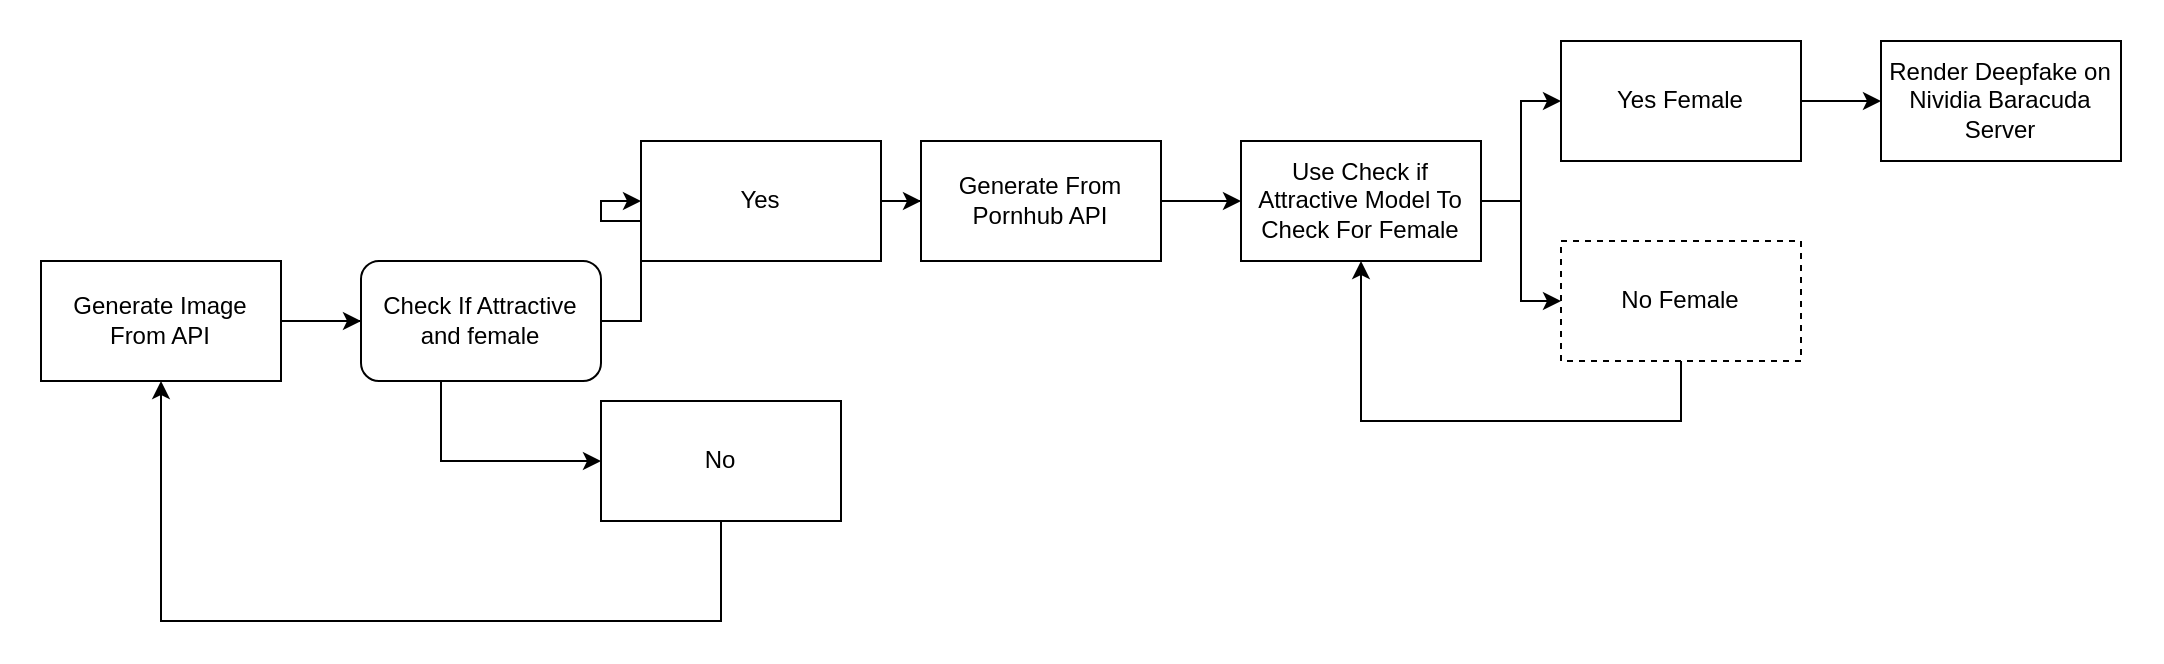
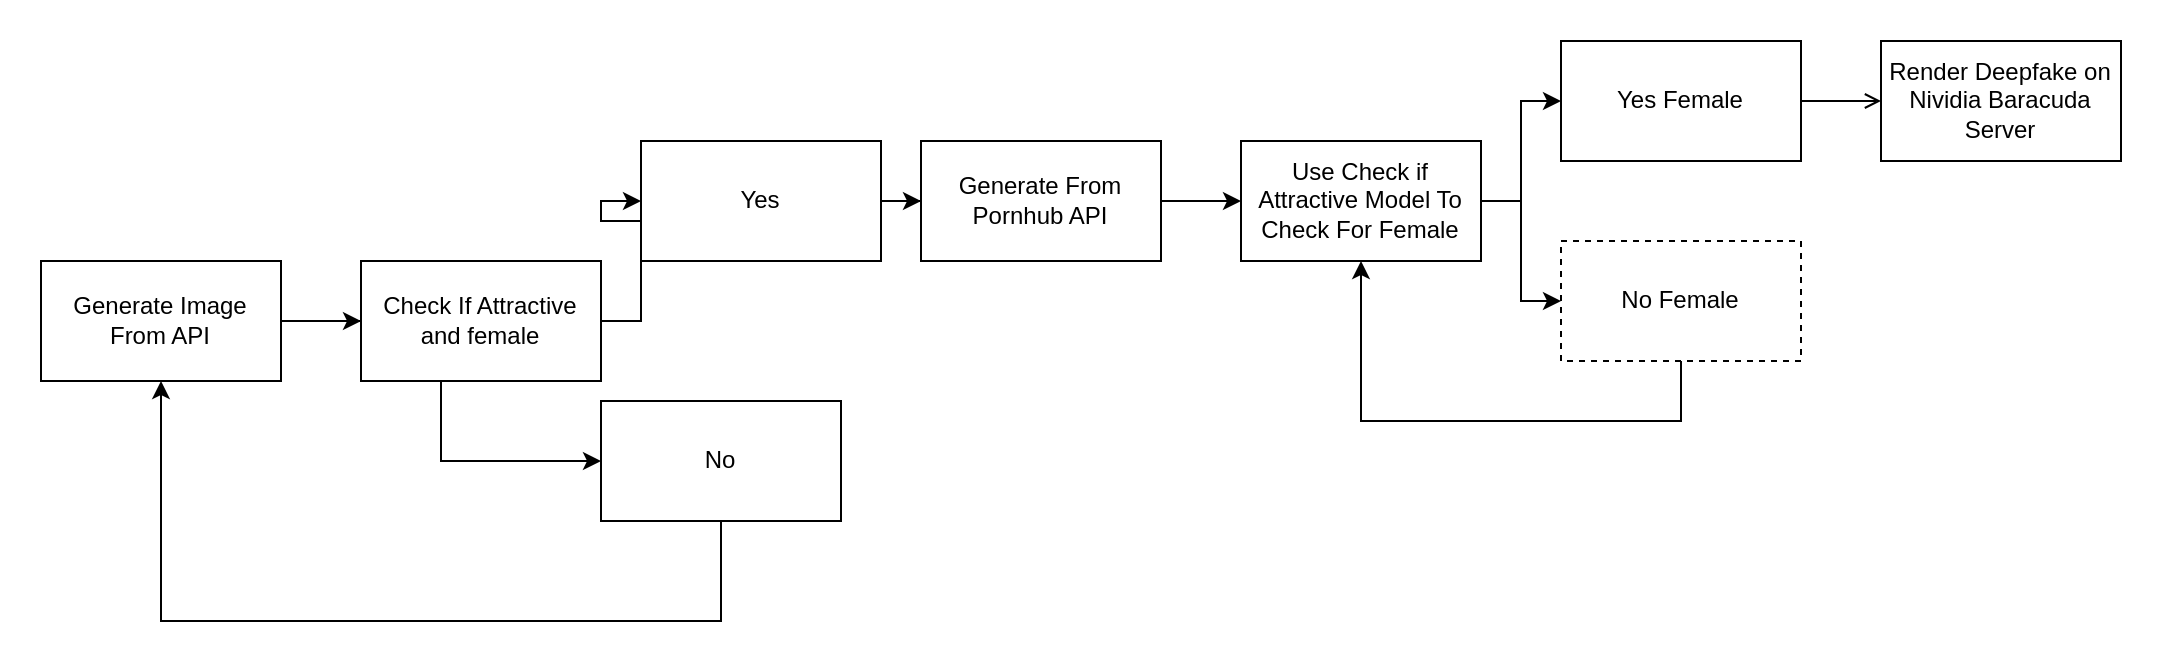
edge "Yes Female" -> "Render Deepfake on Nividia Baracuda Server": arrowhead classic -> open
node "Check If Attractive and female": shape rounded rectangle -> rectangle
